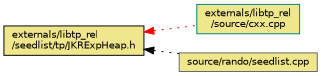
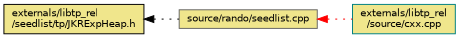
edge "externals/libtp_rel /source/cxx.cpp" -> "externals/libtp_rel /seedlist/tp/JKRExpHeap.h": now "externals/libtp_rel /source/cxx.cpp" -> "source/rando/seedlist.cpp"
